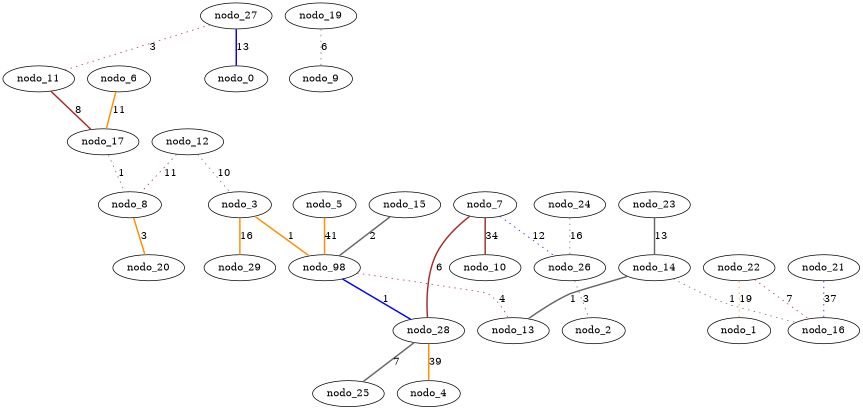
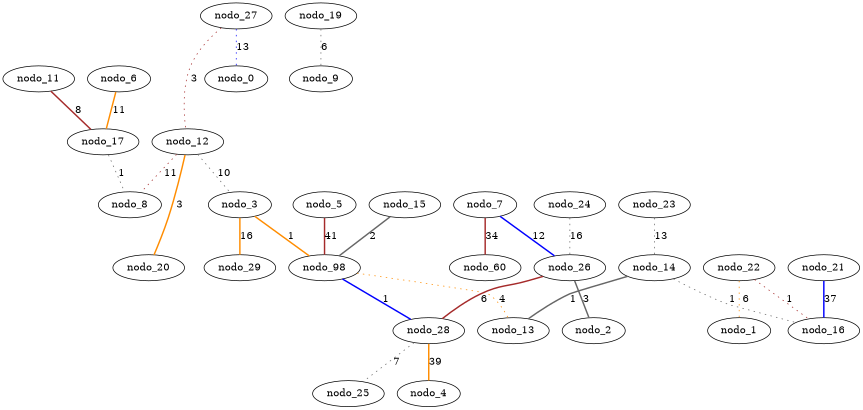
edge "nodo_27" -- "nodo_11": now "nodo_27" -- "nodo_12"
edge "nodo_27" -- "nodo_0": style bold -> dotted
edge "nodo_8" -- "nodo_20": now "nodo_12" -- "nodo_20"
edge "nodo_5" -- "nodo_98": color darkorange -> brown
edge "nodo_7" -- "nodo_26": style dotted -> bold
edge "nodo_23" -- "nodo_14": style bold -> dotted
edge "nodo_7" -- "nodo_28": now "nodo_26" -- "nodo_28"
node "nodo_10": label "nodo_10" -> "nodo_60"
edge "nodo_98" -- "nodo_13": color brown -> darkorange
edge "nodo_26" -- "nodo_2": style dotted -> bold
edge "nodo_22" -- "nodo_1": label "19" -> "6"
edge "nodo_22" -- "nodo_16": label "7" -> "1"
edge "nodo_21" -- "nodo_16": style dotted -> bold
edge "nodo_28" -- "nodo_25": style bold -> dotted
